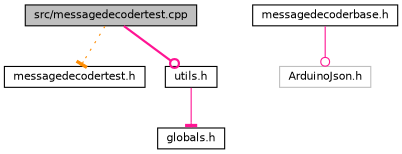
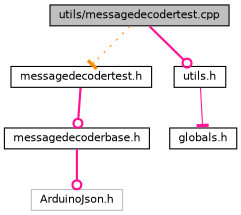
node "src/messagedecodertest.cpp": label "src/messagedecodertest.cpp" -> "utils/messagedecodertest.cpp"
edge "messagedecoderbase.h" -> "ArduinoJson.h": style solid -> bold
edge "messagedecodertest.h" -> "messagedecoderbase.h": added
